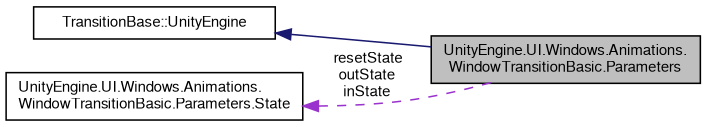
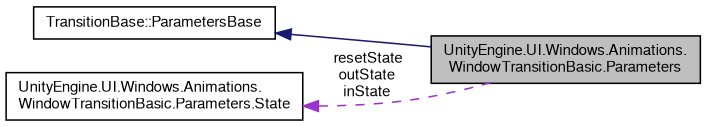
node "TransitionBase::UnityEngine": label "TransitionBase::UnityEngine" -> "TransitionBase::ParametersBase"
